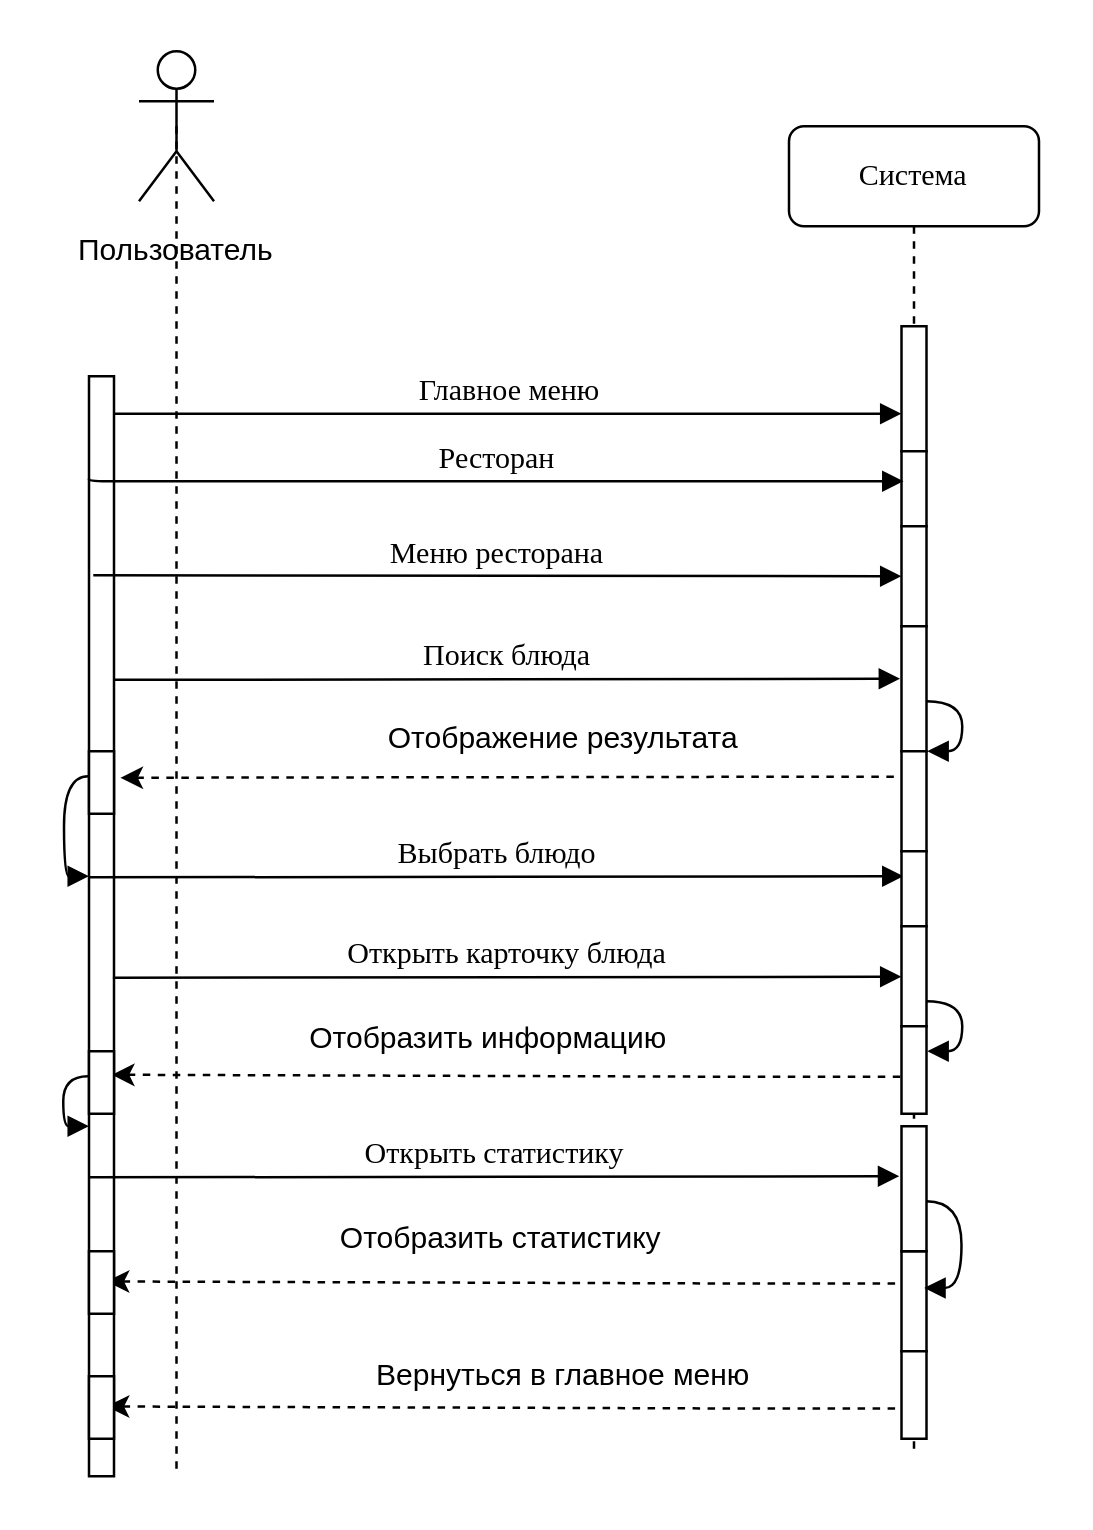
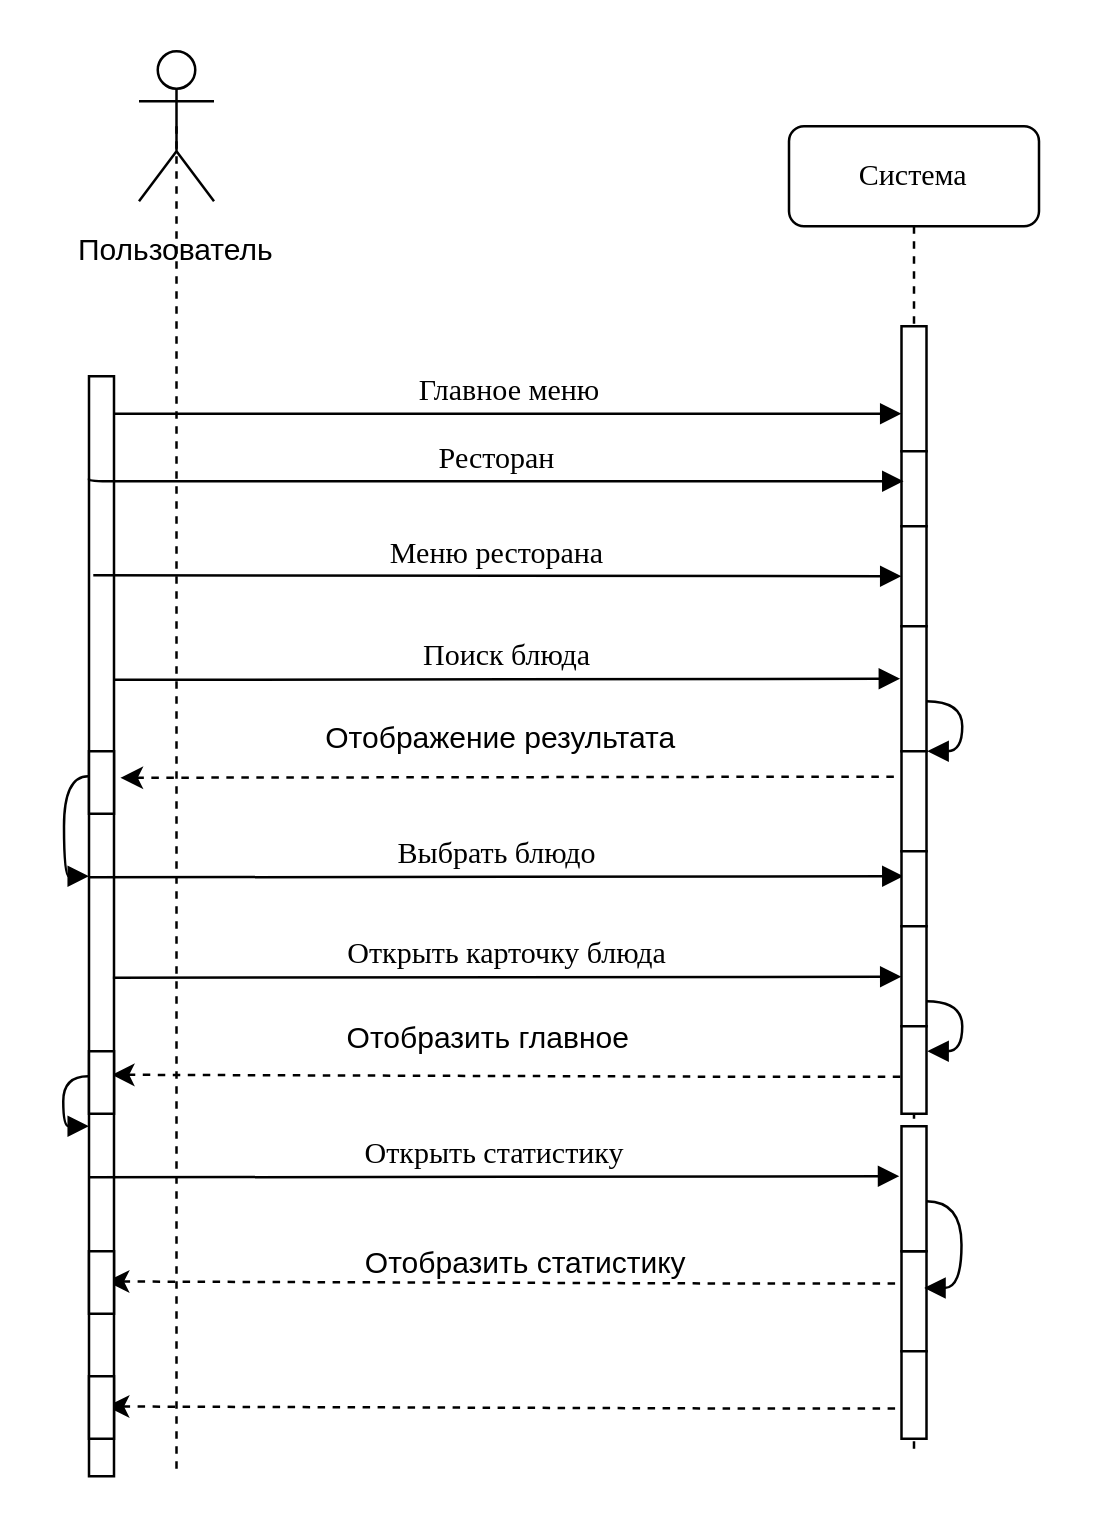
node "Отображение результата": moved (564, 739) -> (501, 739)
node "Отобразить информацию": label "Отобразить информацию" -> "Отобразить главное"
node "Отобразить статистику": moved (501, 1239) -> (526, 1264)
node "Вернуться в главное меню": removed
